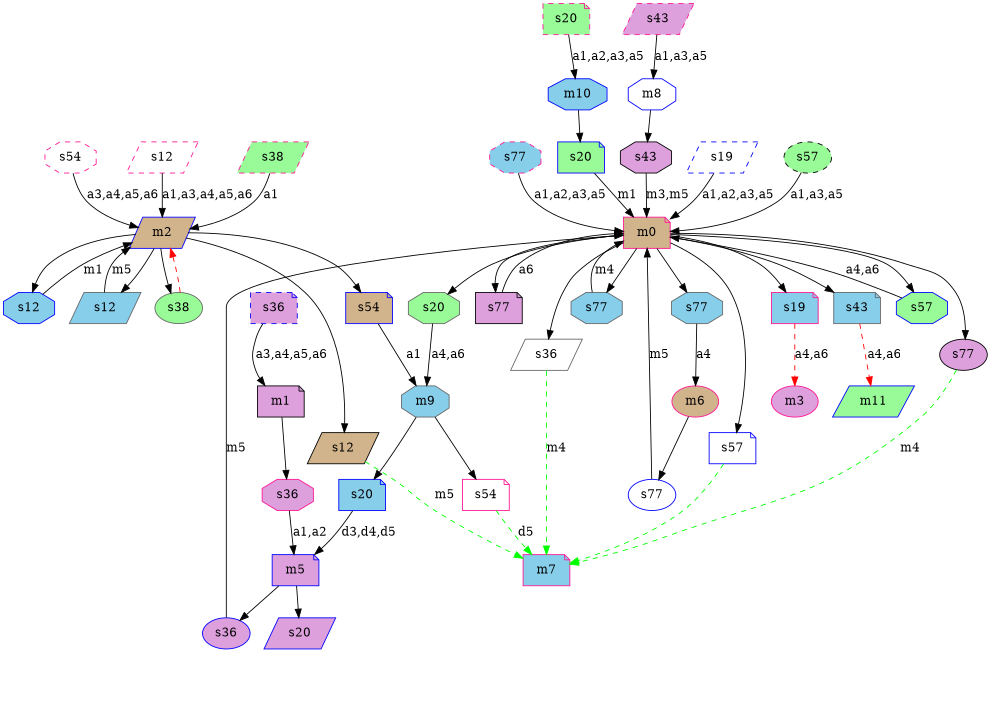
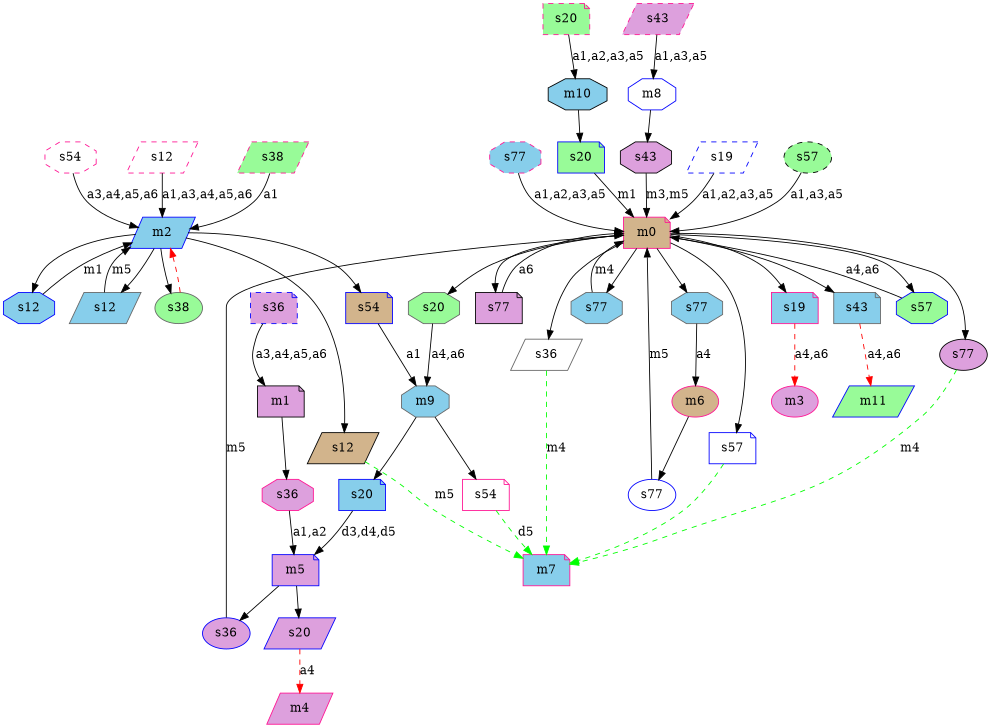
node "m10": color blue -> black
node "m2": fillcolor tan -> skyblue
node "m4": added
